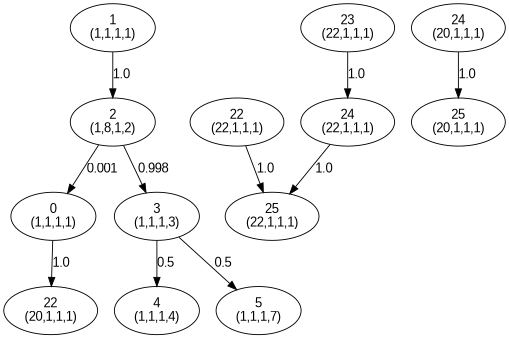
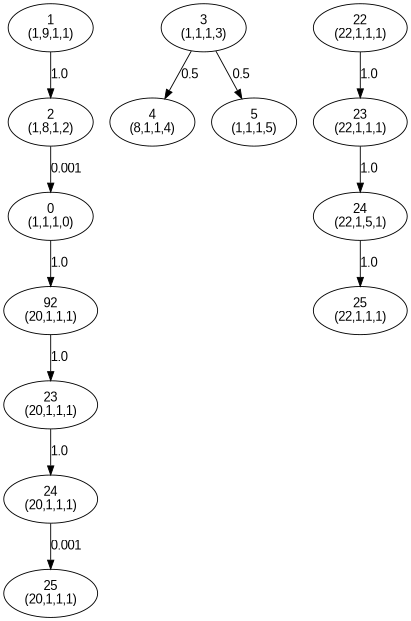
node "1 (1,1,1,1)": label "1 (1,1,1,1)" -> "1 (1,9,1,1)"
edge "24 (20,1,1,1)" -> "25 (20,1,1,1)": label "1.0" -> "0.001"
node "24 (22,1,1,1)": label "24 (22,1,1,1)" -> "24 (22,1,5,1)"
edge "2 (1,8,1,2)" -> "3 (1,1,1,3)": removed, label "0.998"
edge "22 (22,1,1,1)" -> "25 (22,1,1,1)": now "22 (22,1,1,1)" -> "23 (22,1,1,1)"
node "0 (1,1,1,1)": label "0 (1,1,1,1)" -> "0 (1,1,1,0)"
node "22 (20,1,1,1)": label "22 (20,1,1,1)" -> "92 (20,1,1,1)"
node "4 (1,1,1,4)": label "4 (1,1,1,4)" -> "4 (8,1,1,4)"
node "5 (1,1,1,7)": label "5 (1,1,1,7)" -> "5 (1,1,1,5)"
node "23 (20,1,1,1)": added
